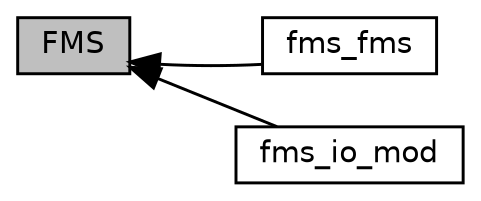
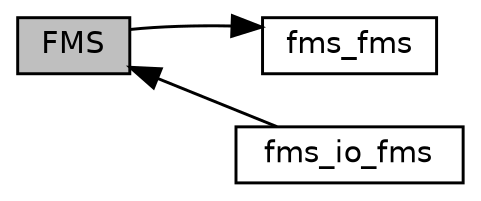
edge "fms_fms" -> "FMS": reversed
node "fms_io_mod": label "fms_io_mod" -> "fms_io_fms"
